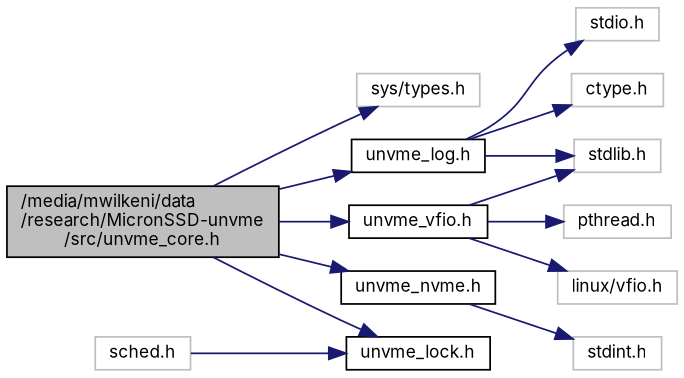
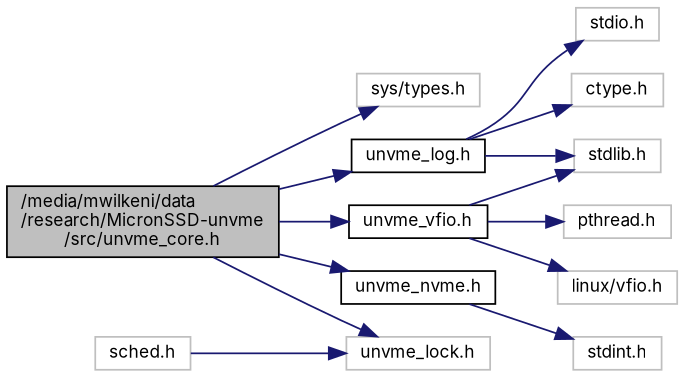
node "unvme_lock.h": color black -> grey75
